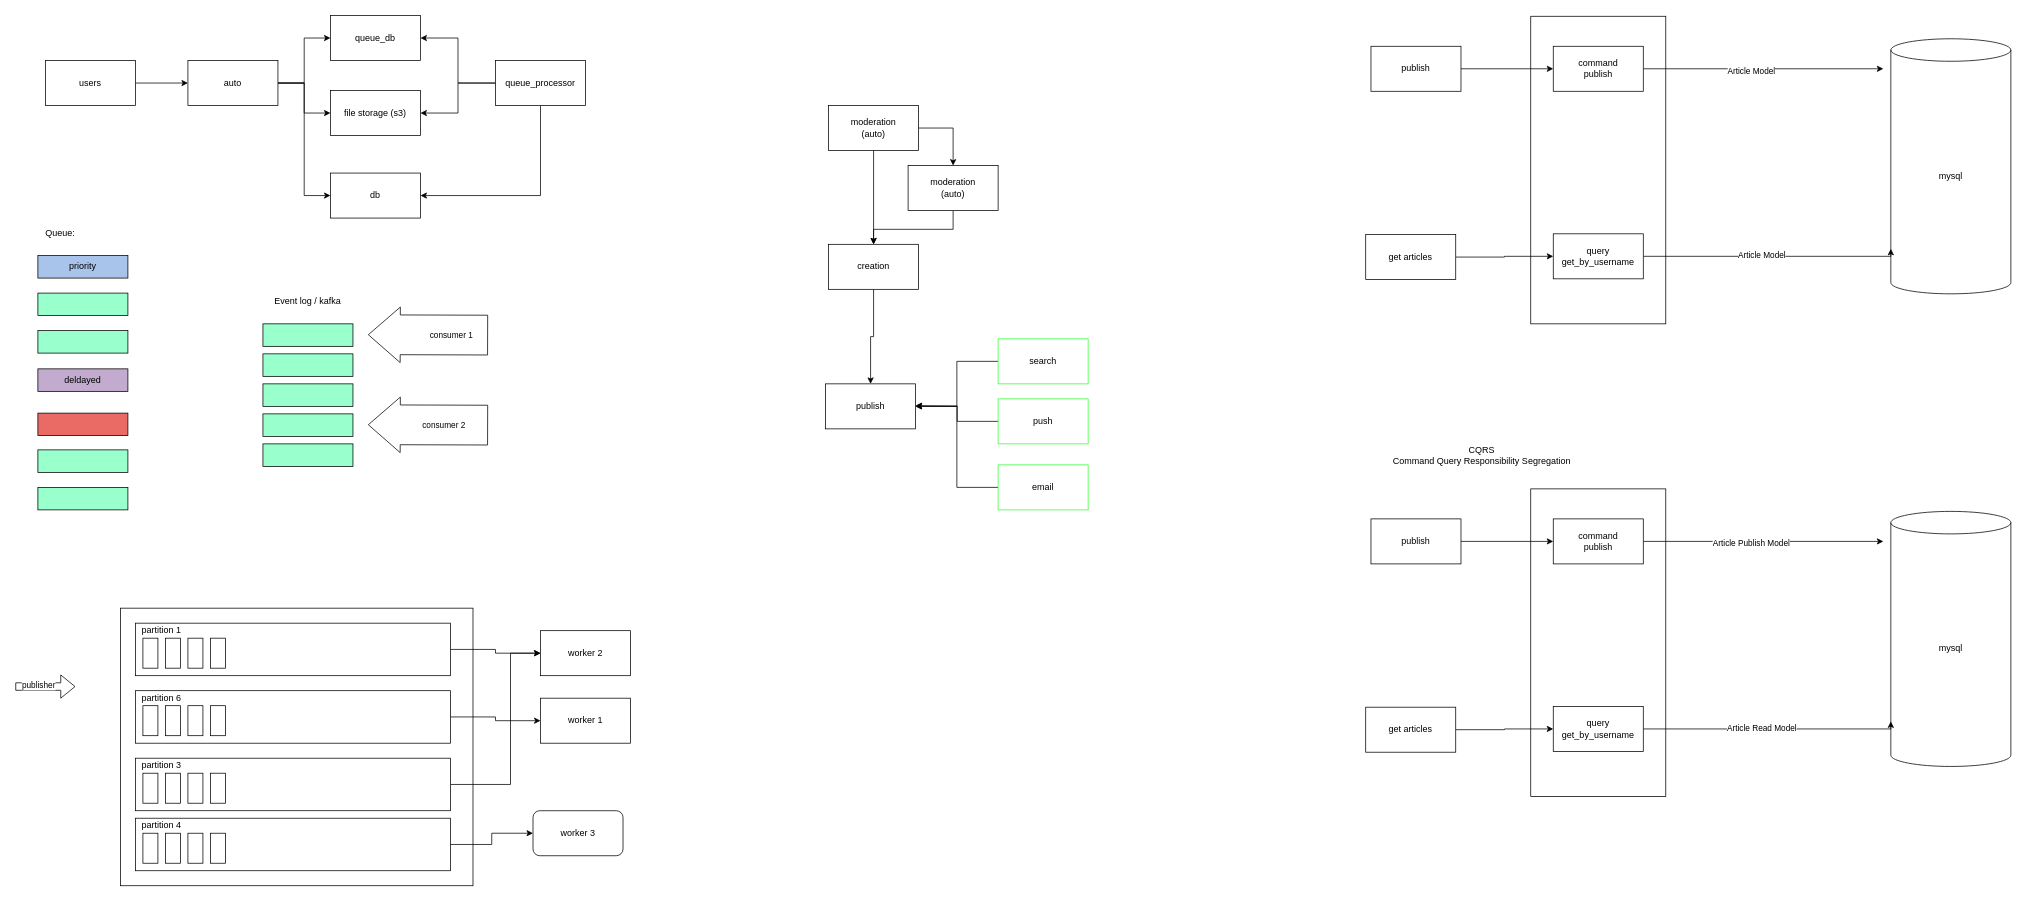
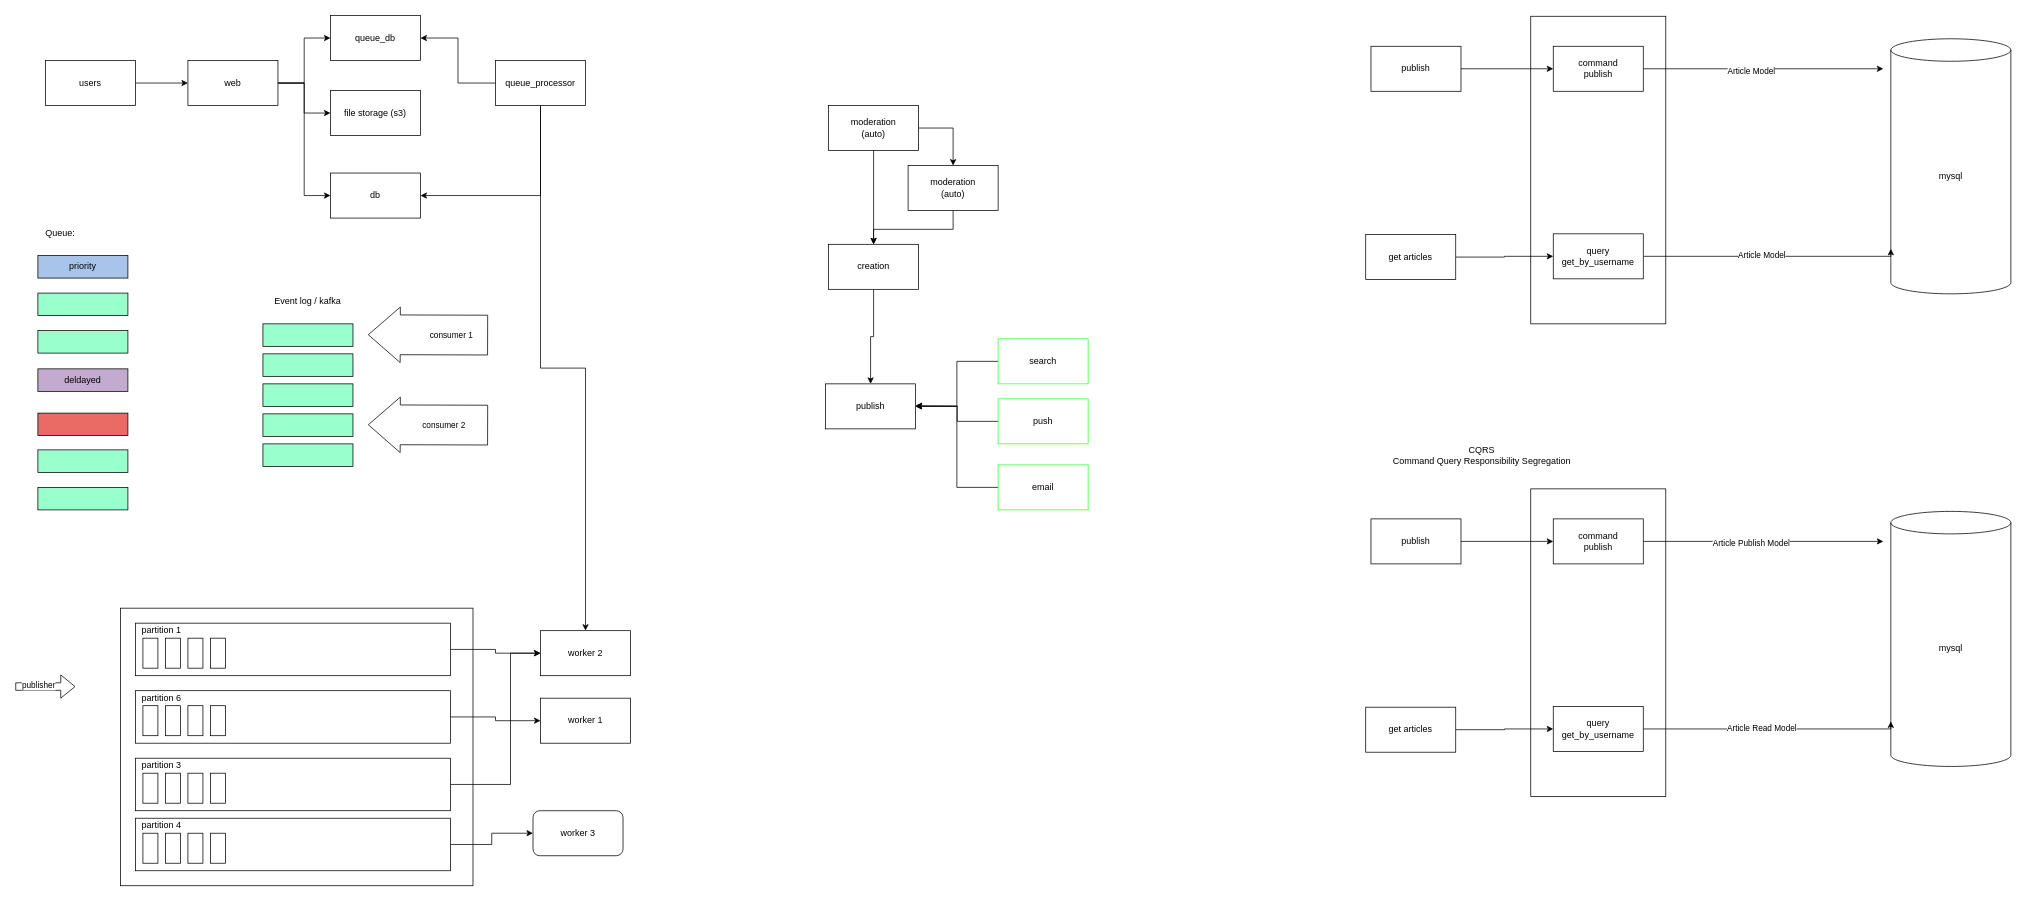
node "auto": label "auto" -> "web"
edge "queue_processor" -> "file storage (s3)": now "queue_processor" -> "worker 2"
